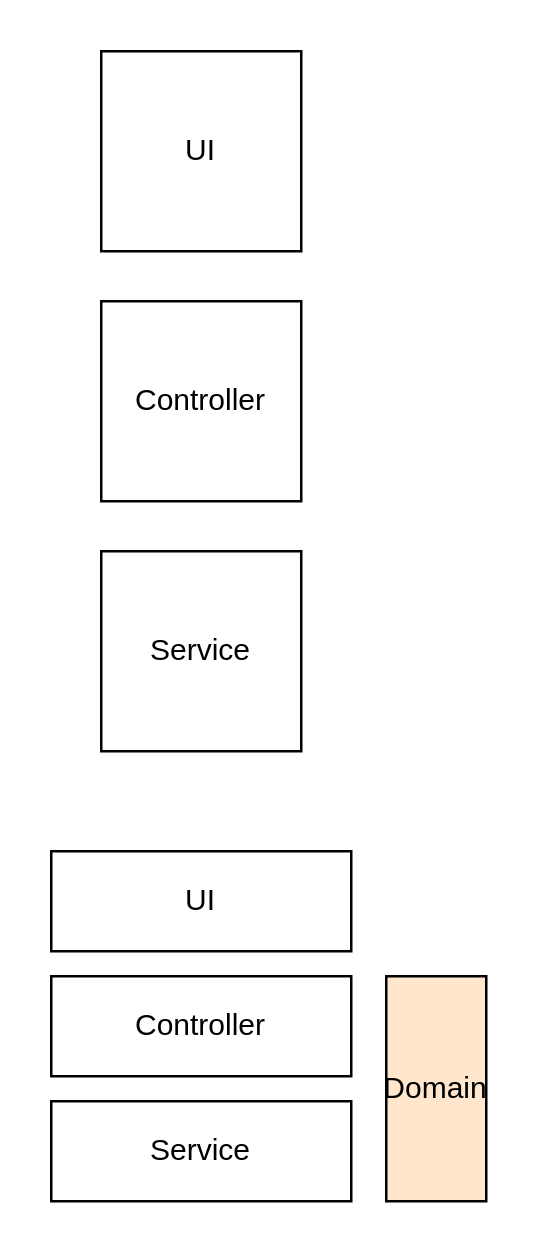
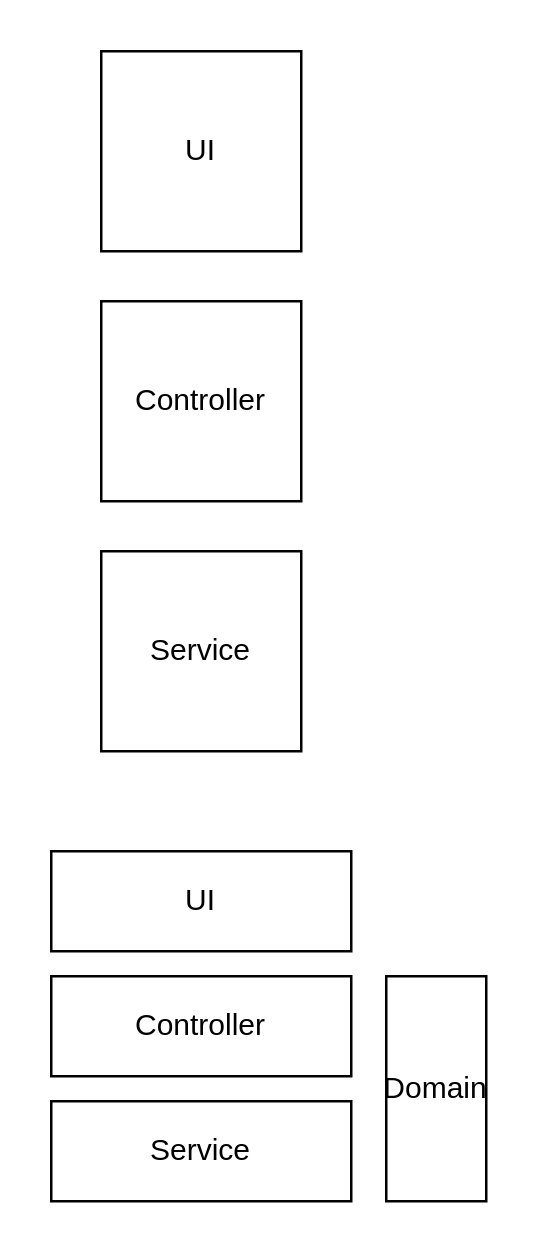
node "Domain": fillcolor #ffe6cc -> #ffffff
